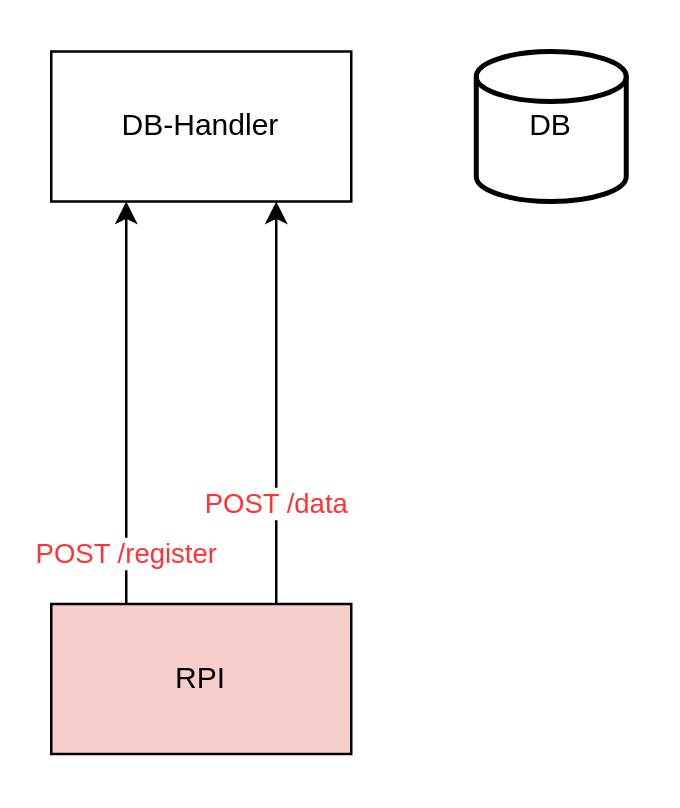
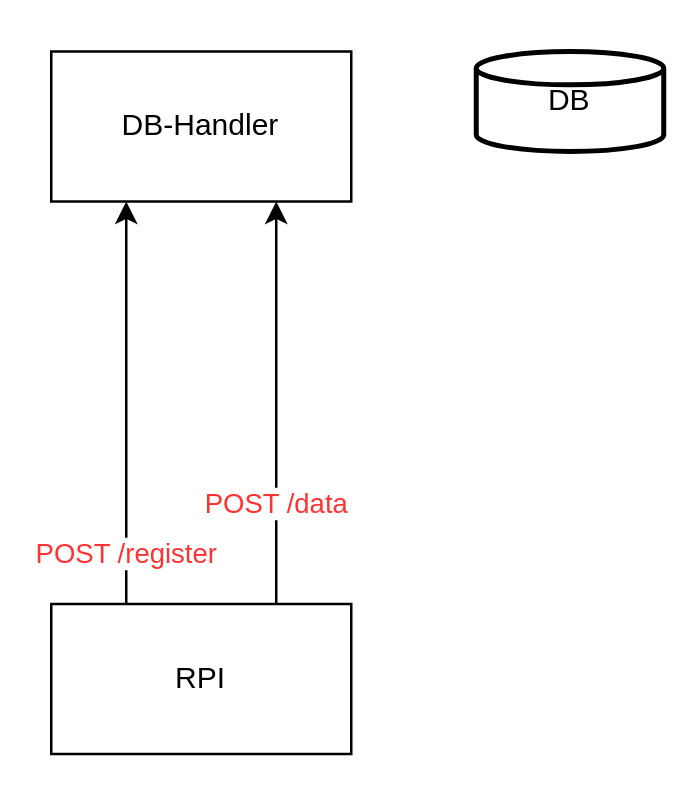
node "DB": size 150x150 -> 188x100
node "RPI": fillcolor #f8cecc -> #ffffff
